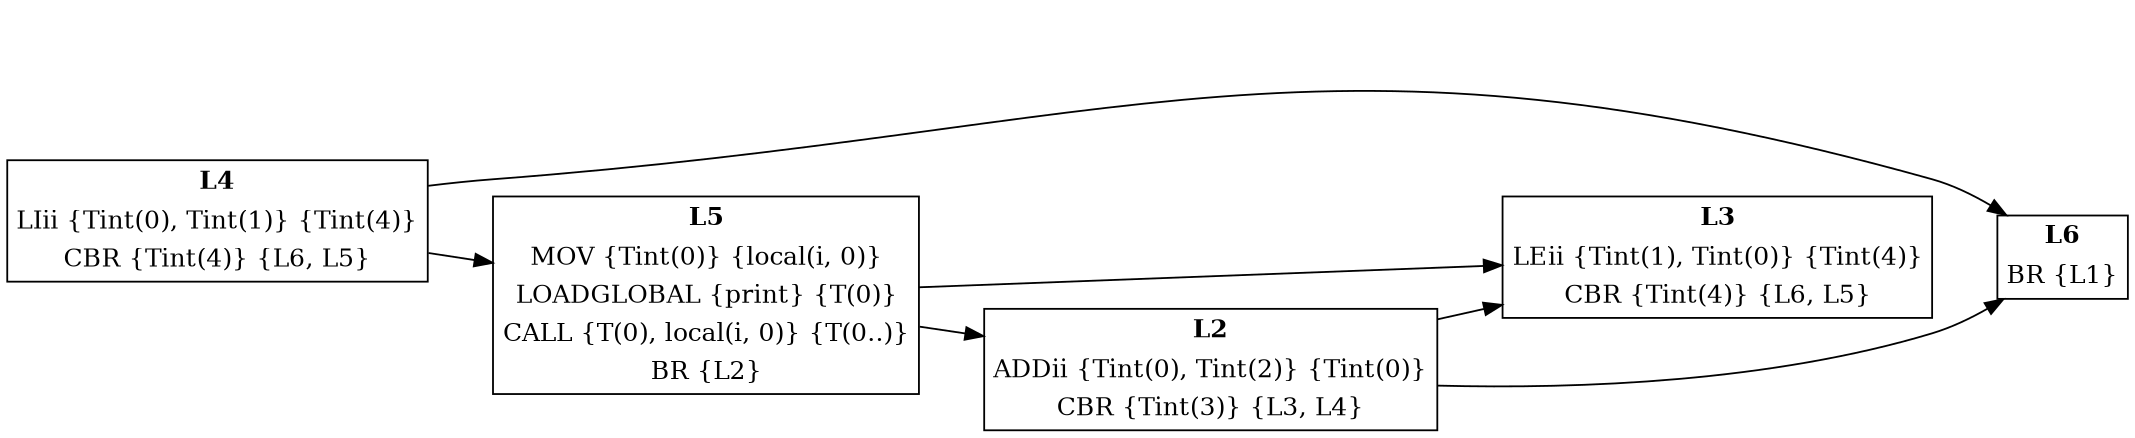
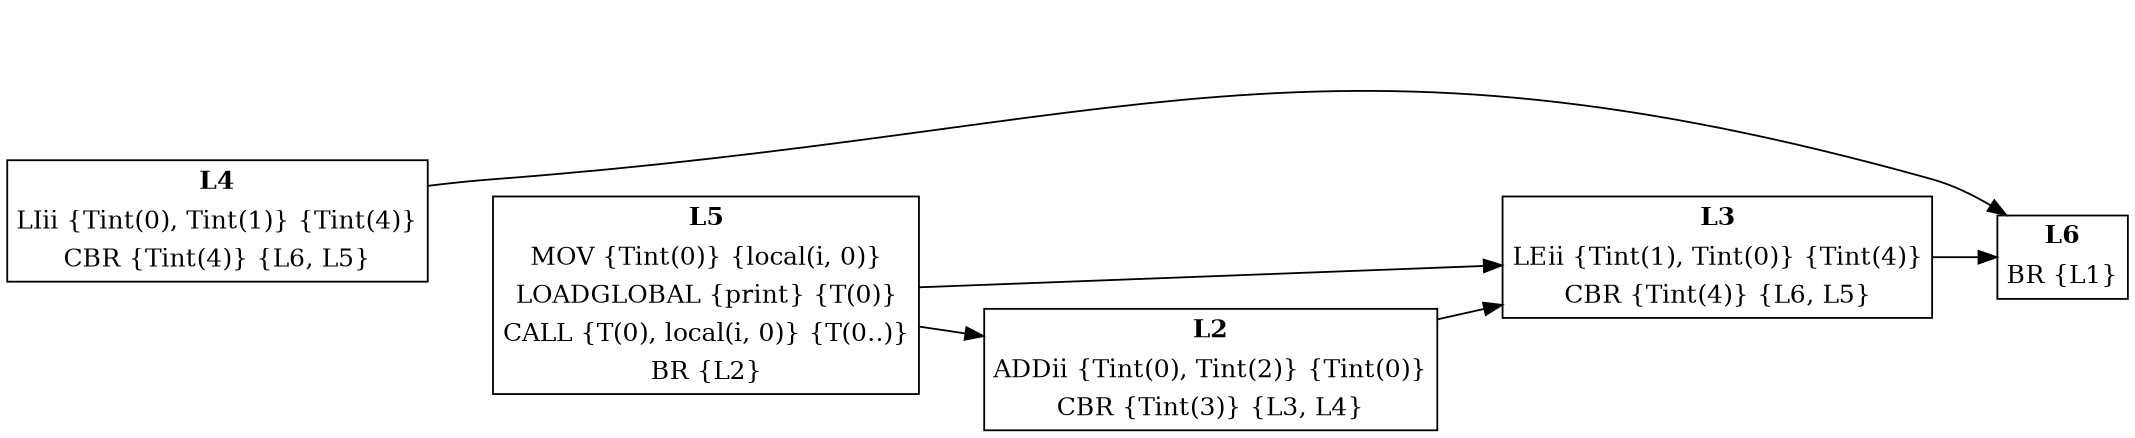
edge "L4" -> "L5": removed
edge "L2" -> "L6": now "L3" -> "L6"
